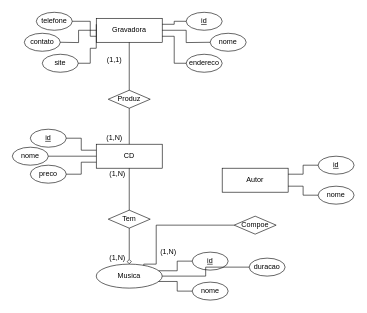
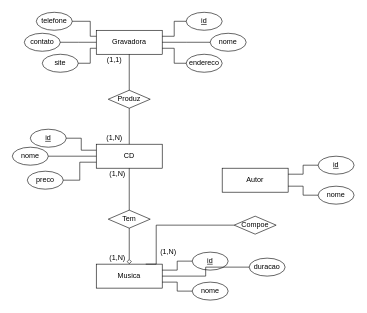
node "Gravadora": moved (129, 30) -> (129, 42)
node "preco": moved (48, 174) -> (45, 180)
node "Musica": shape ellipse -> rectangle
